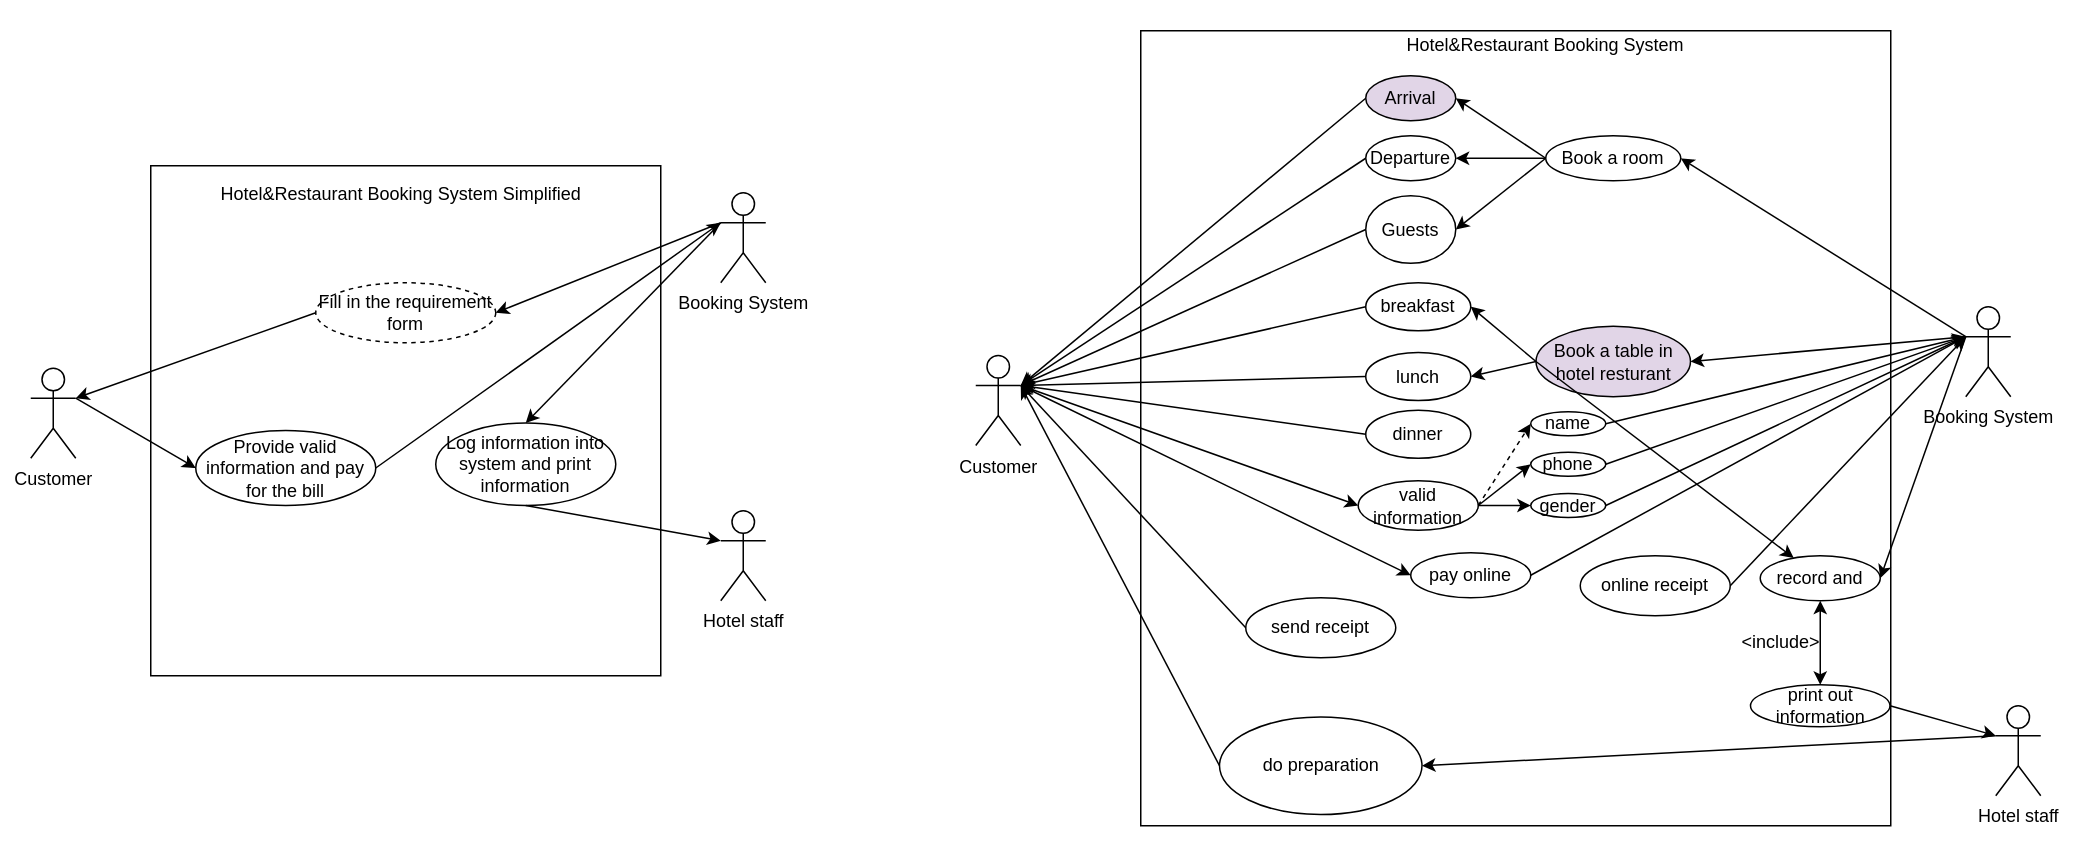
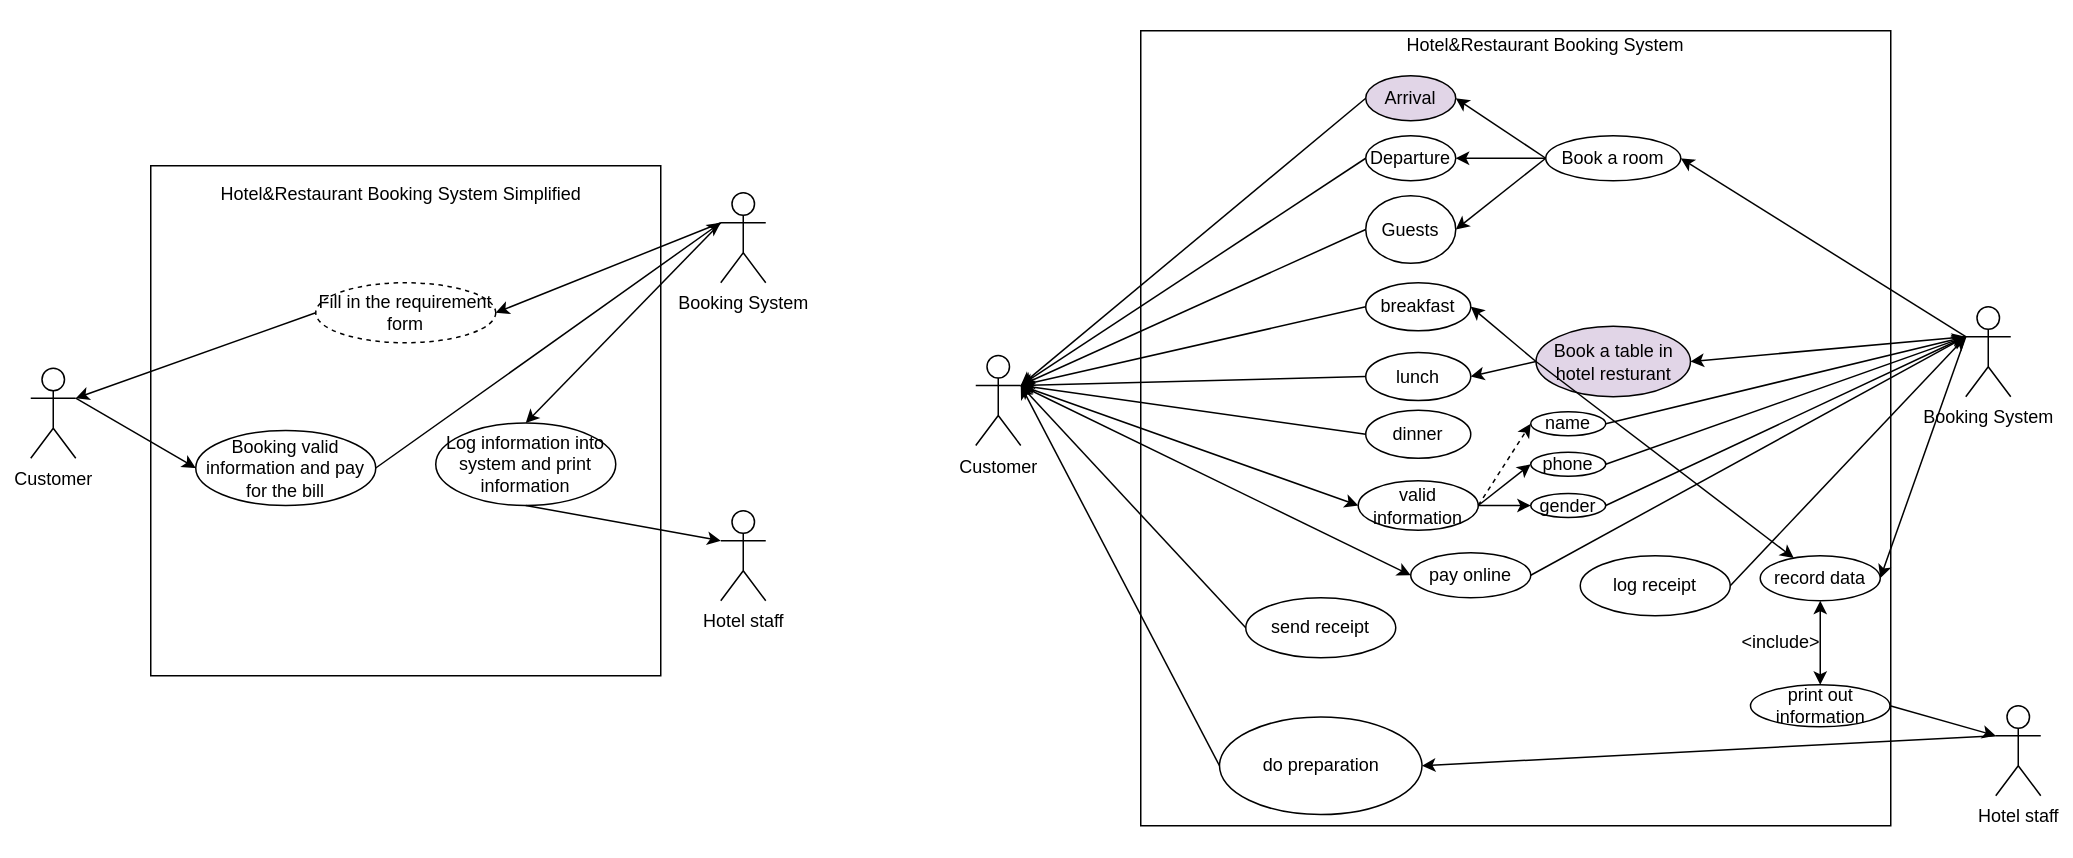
node "Provide valid information and pay for the bill": label "Provide valid information and pay for the bill" -> "Booking valid information and pay for the bill"
node "record and": label "record and" -> "record data"
node "online receipt": label "online receipt" -> "log receipt"
